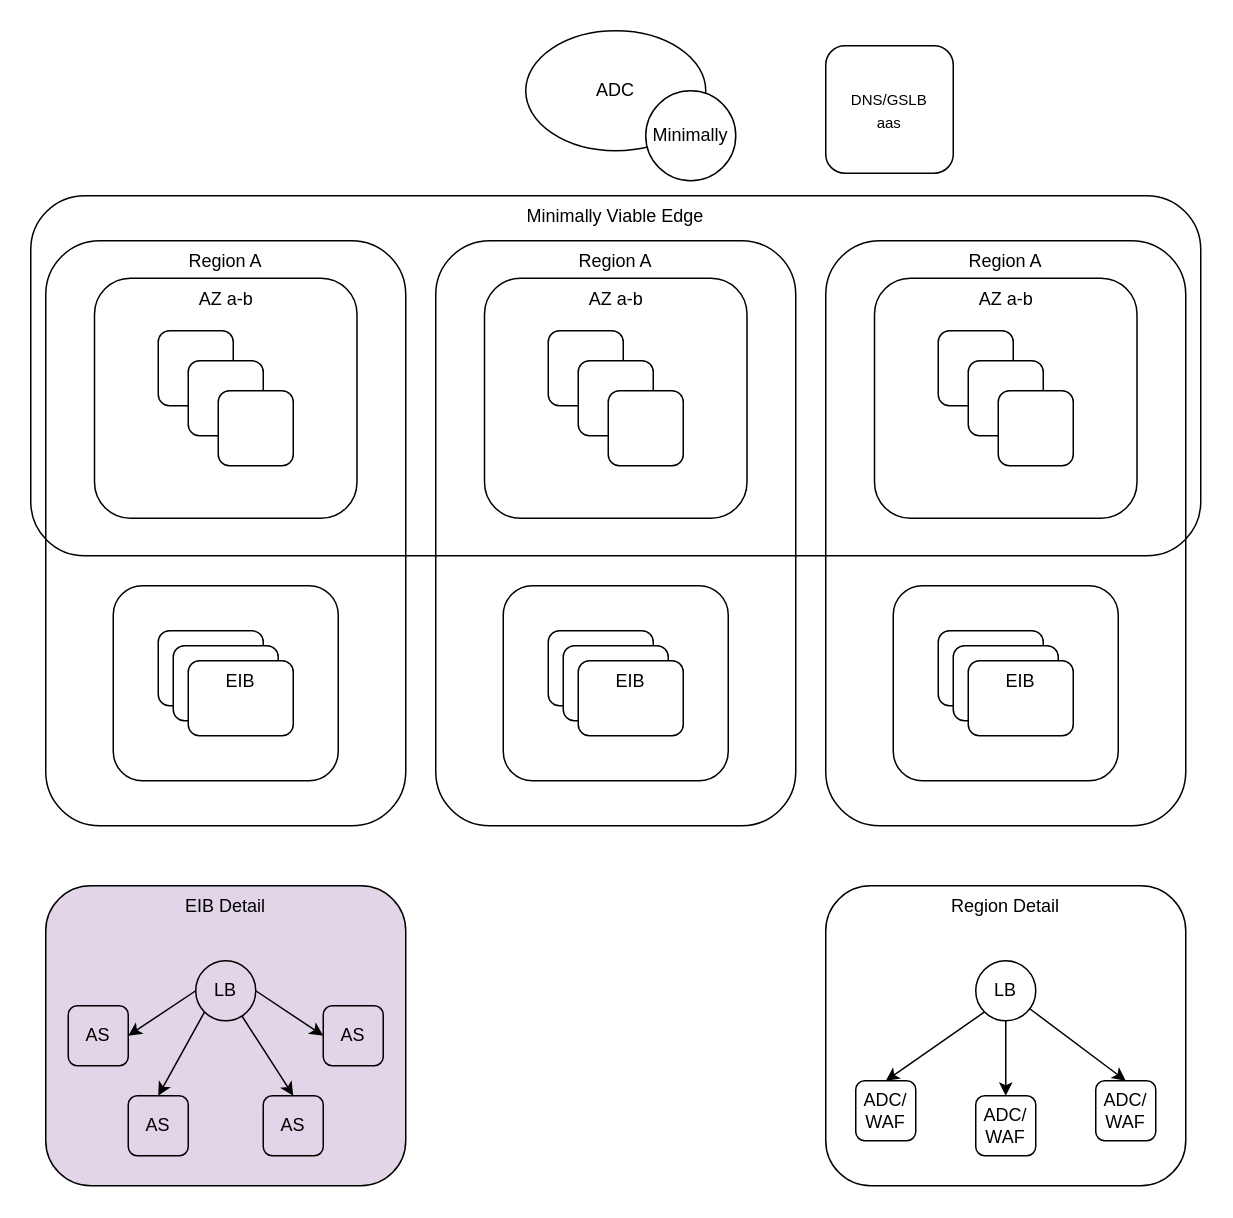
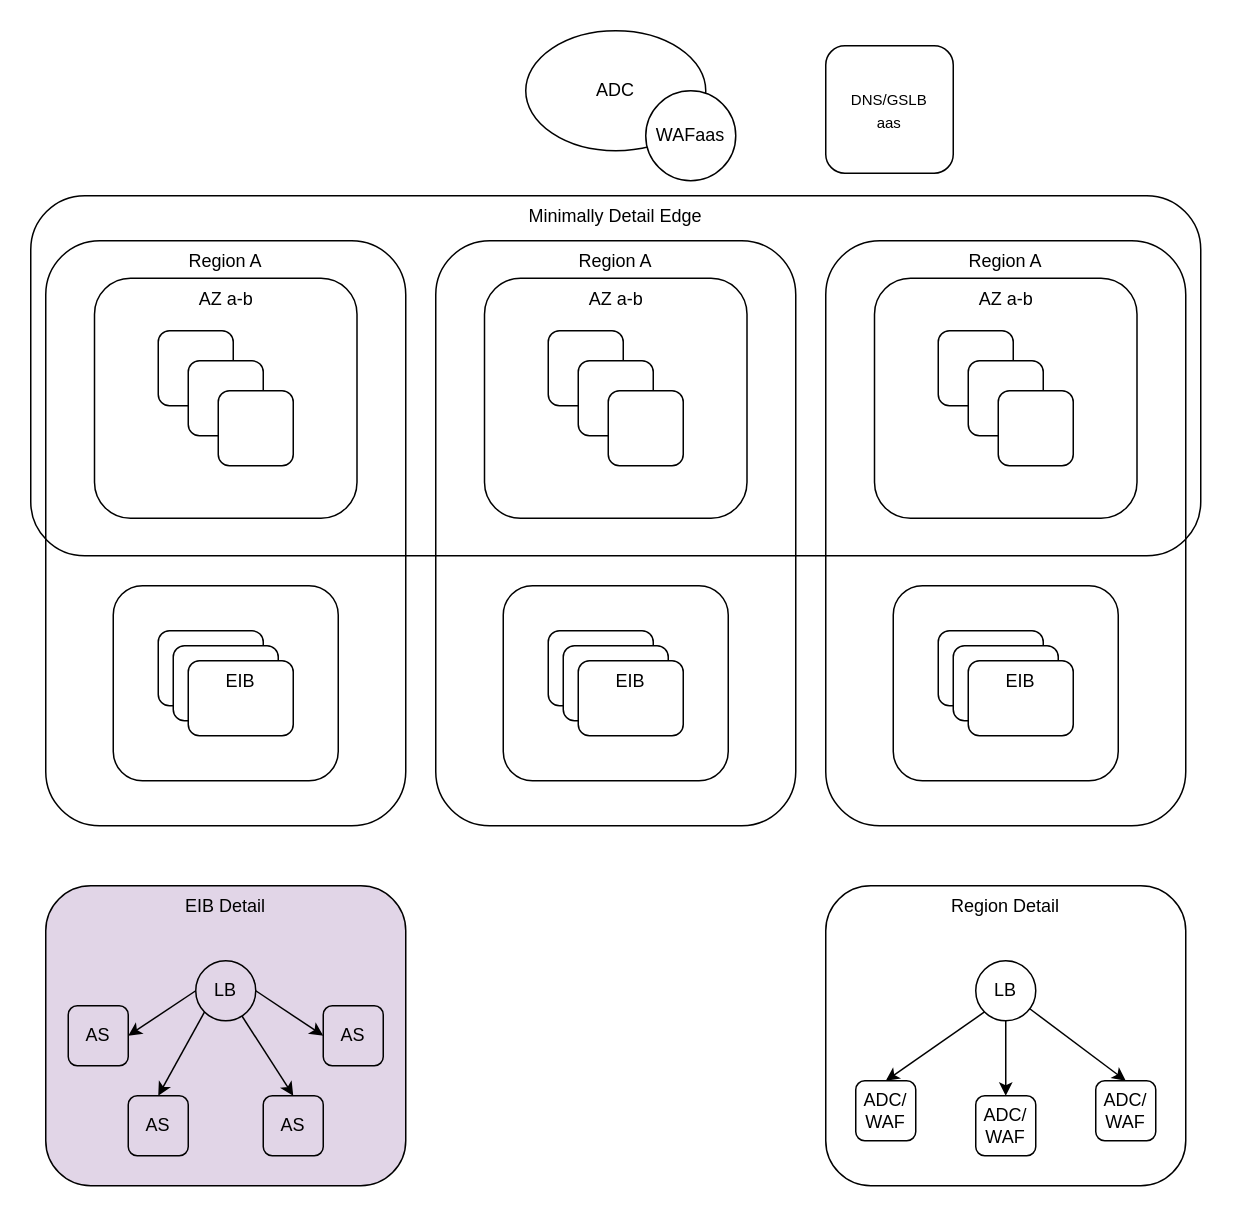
node "Minimally": label "Minimally" -> "WAFaas"
node "Minimally Viable Edge": label "Minimally Viable Edge" -> "Minimally Detail Edge"
